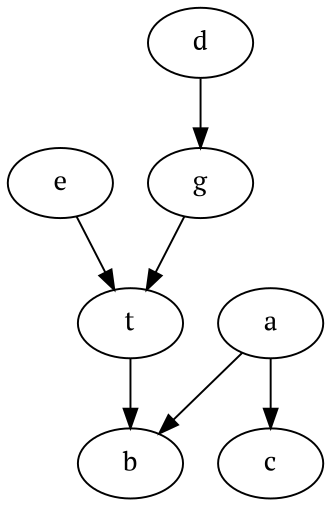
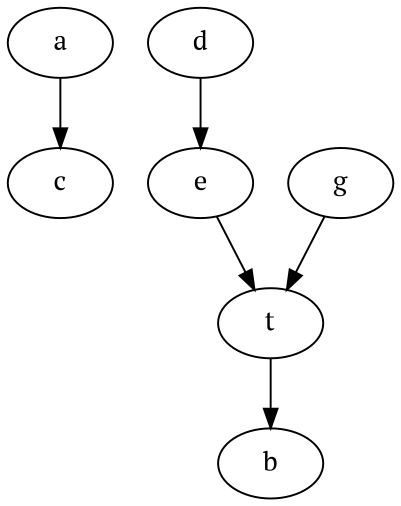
edge "d" -> "g": now "d" -> "e"
edge "a" -> "b": removed
